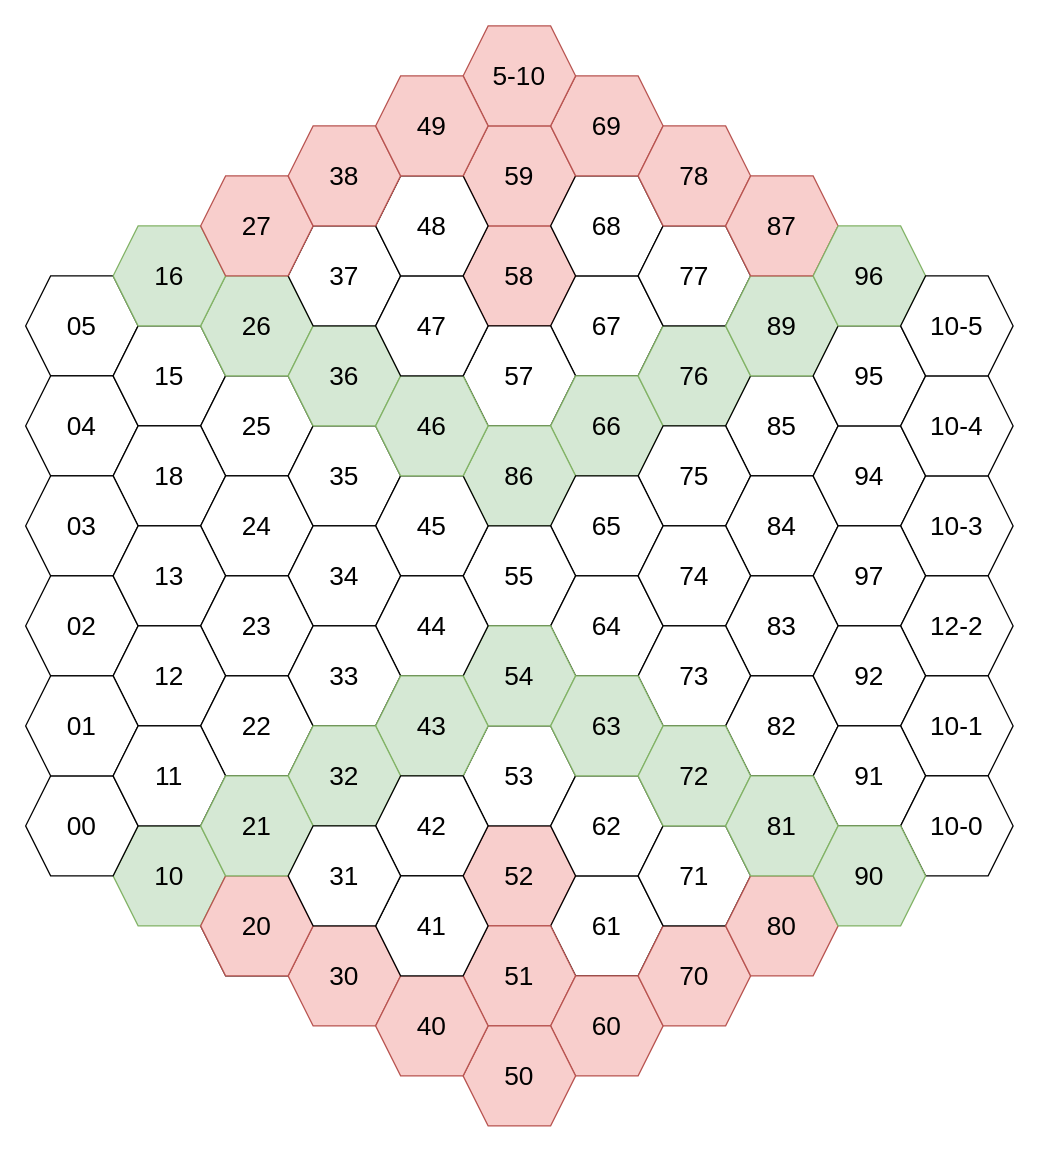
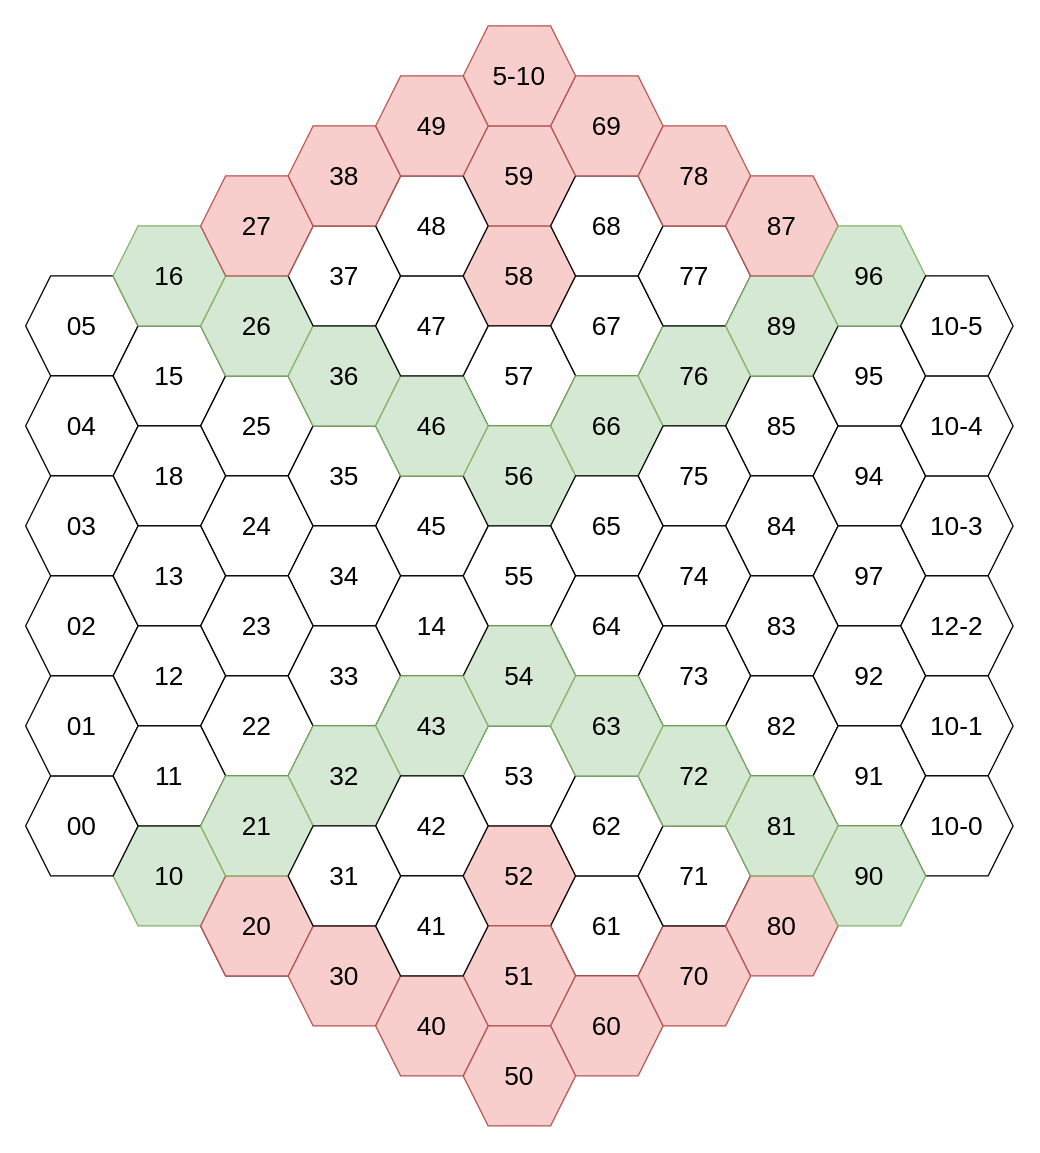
node "86": label "86" -> "56"
node "44": label "44" -> "14"
